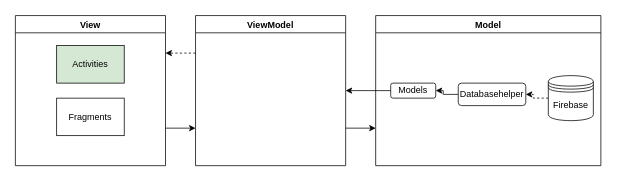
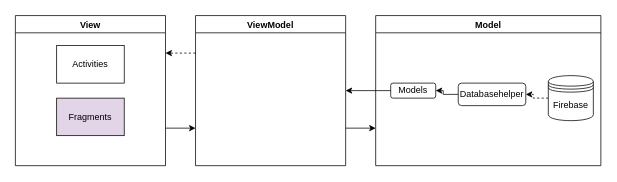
node "Activities": fillcolor #d5e8d4 -> #ffffff
node "Fragments": fillcolor #ffffff -> #e1d5e7
